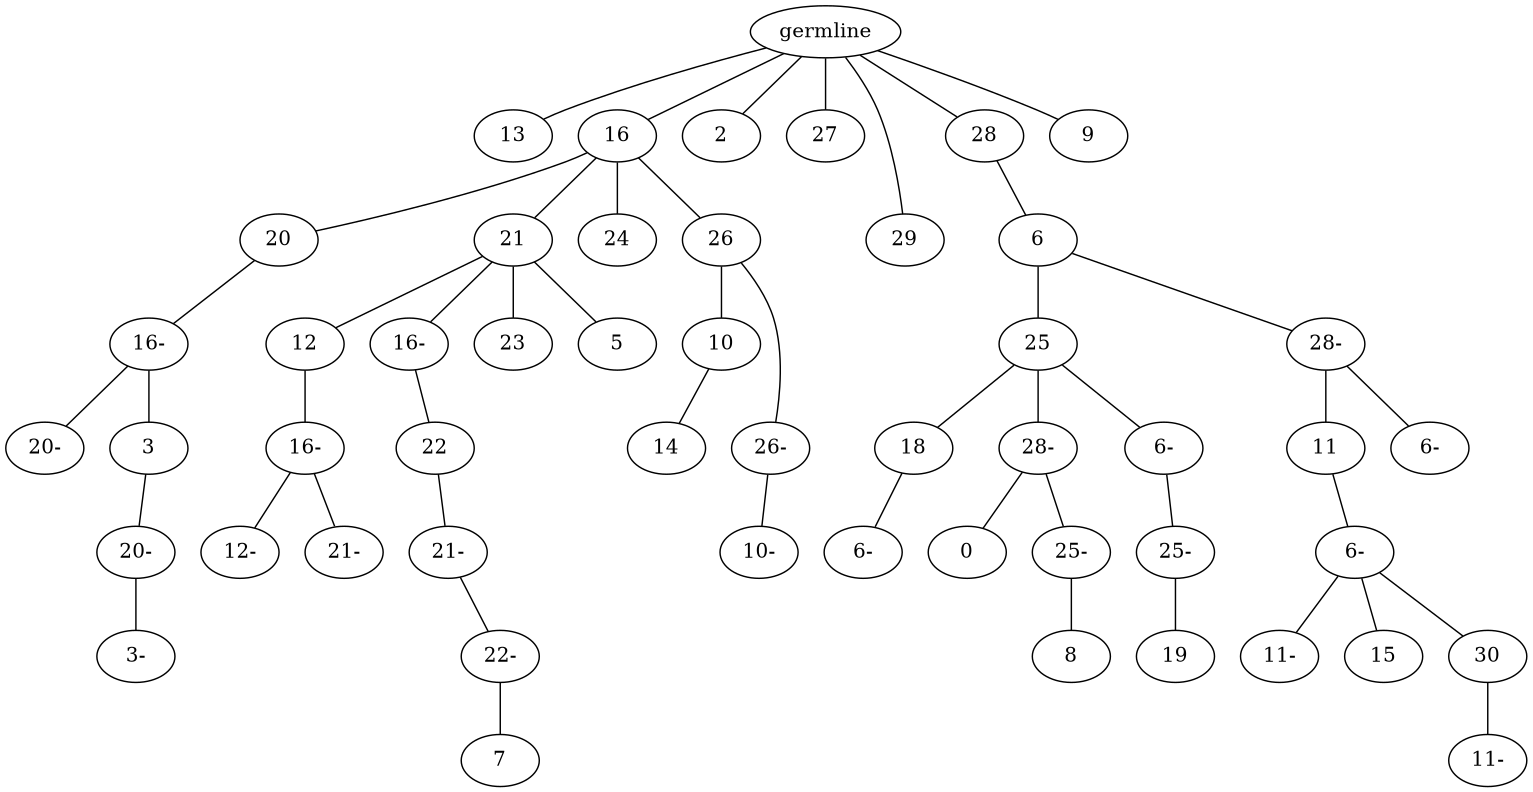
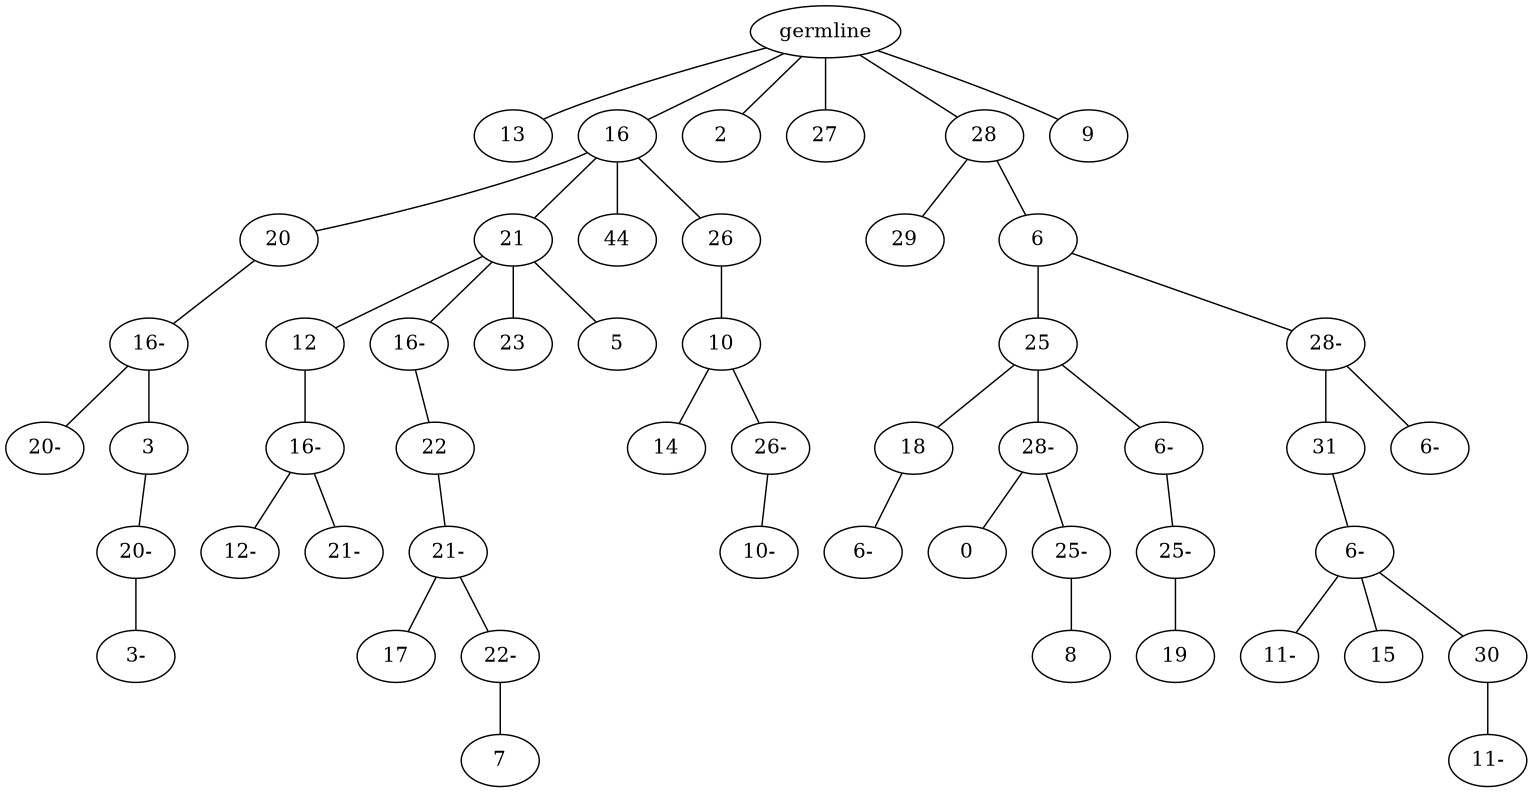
edge "germline" -- "29": now "28" -- "29"
node "24": label "24" -> "44"
edge "26" -- "26-": now "10" -- "26-"
node "11": label "11" -> "31"
node "17": added
